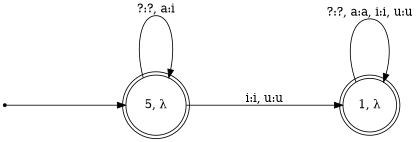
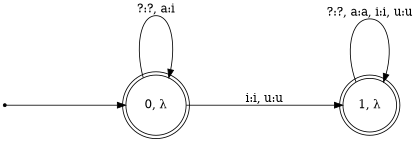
node "5, λ": label "5, λ" -> "0, λ"
